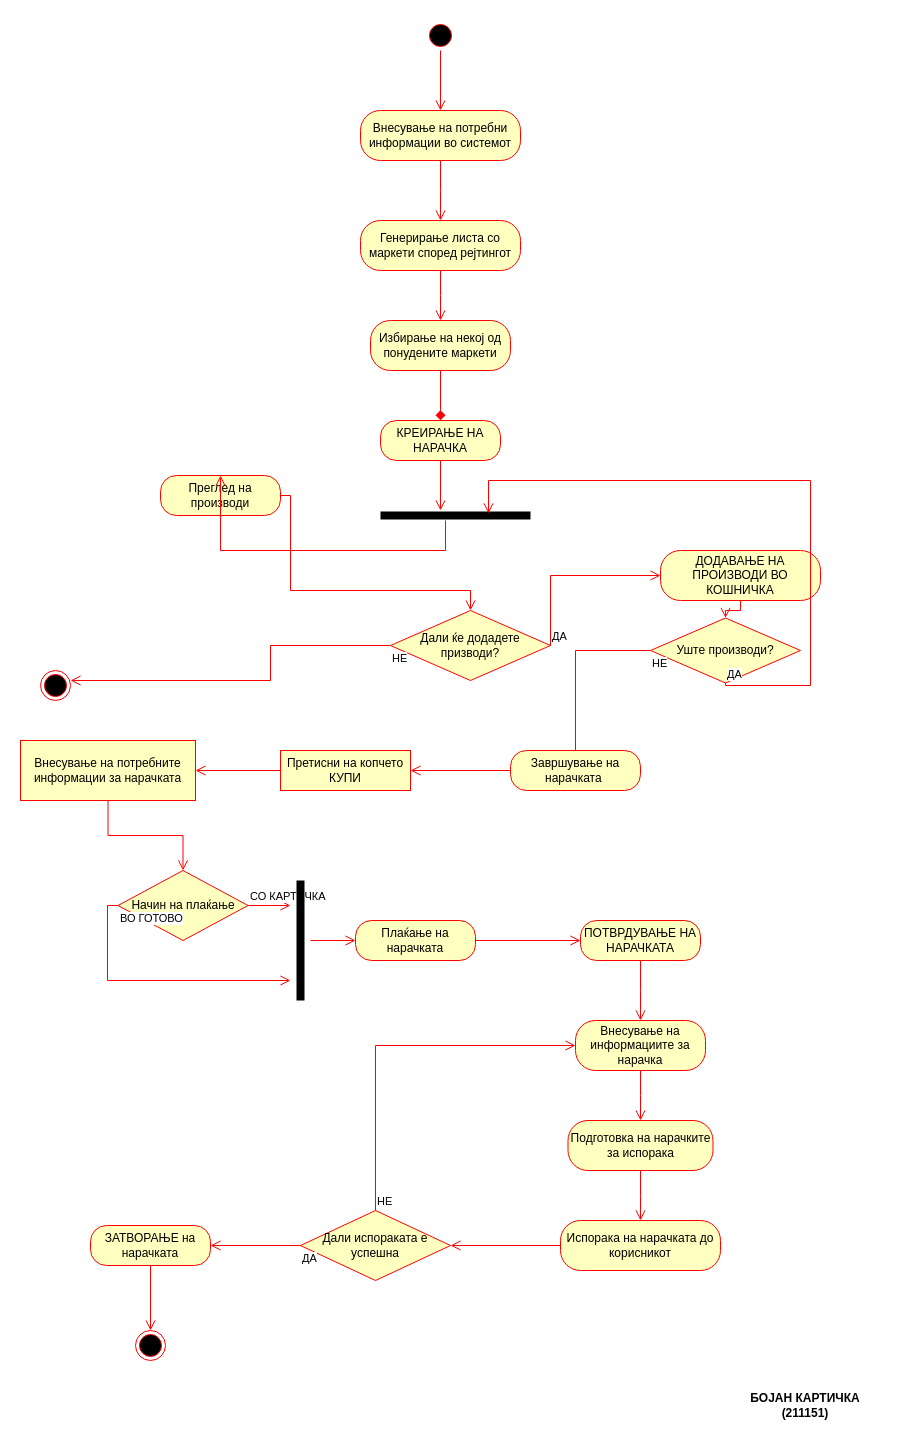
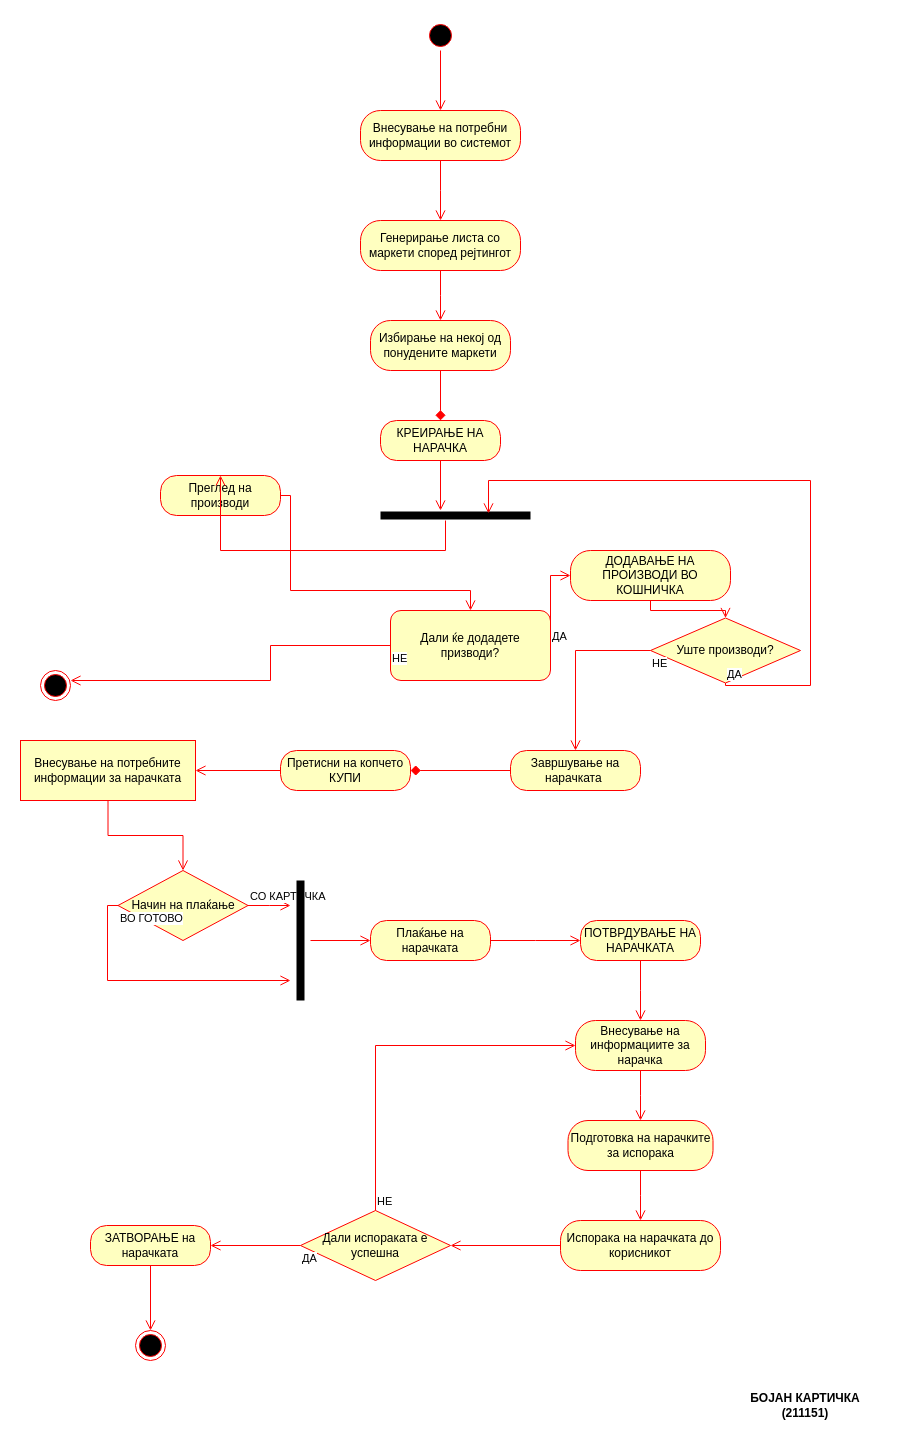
node "ДОДАВАЊЕ НА ПРОИЗВОДИ ВО КОШНИЧКА": moved (741, 576) -> (651, 576)
node "Дали ќе додадете призводи?": shape diamond -> rounded rectangle
edge "Уште производи?" -- "Завршување на нарачката": arrowhead none -> open
node "Претисни на копчето КУПИ": shape rectangle -> rounded rectangle
edge "Завршување на нарачката" -> "Претисни на копчето КУПИ": arrowhead open -> diamond
node "Плаќање на нарачката": moved (416, 941) -> (431, 941)
